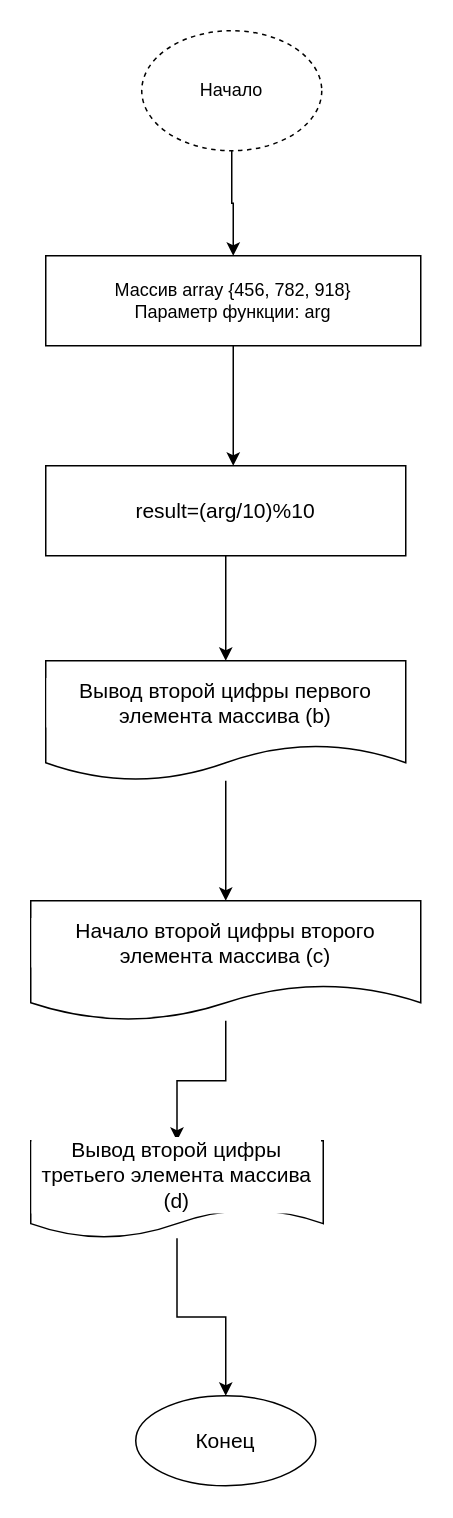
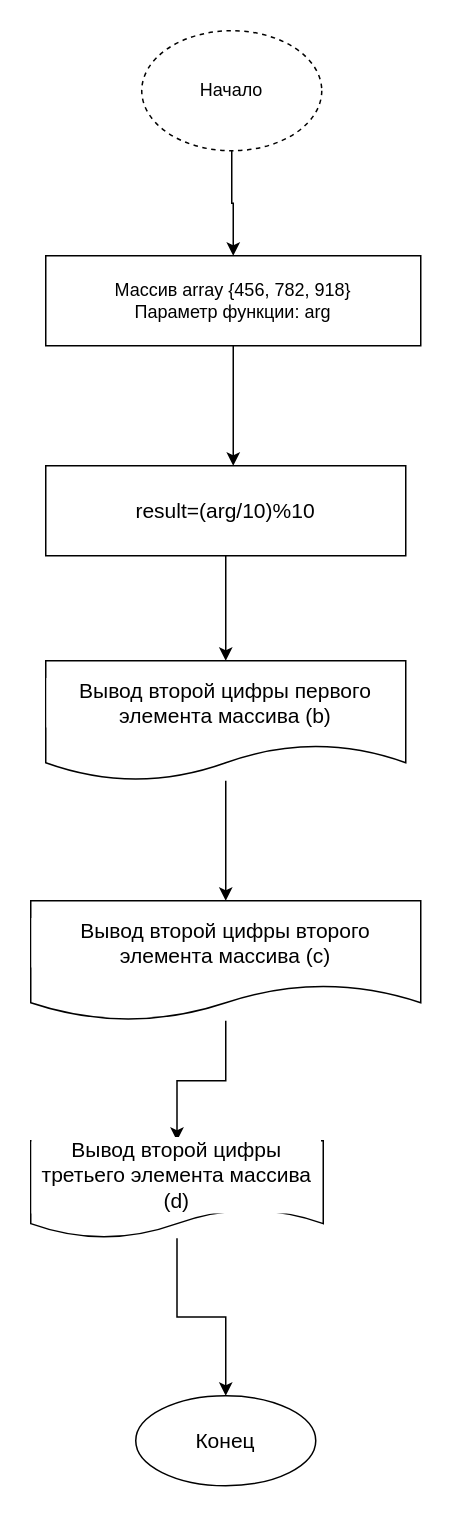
node "Начало второй цифры второго элемента массива (с)": label "Начало второй цифры второго элемента массива (с)" -> "Вывод второй цифры второго элемента массива (с)"
